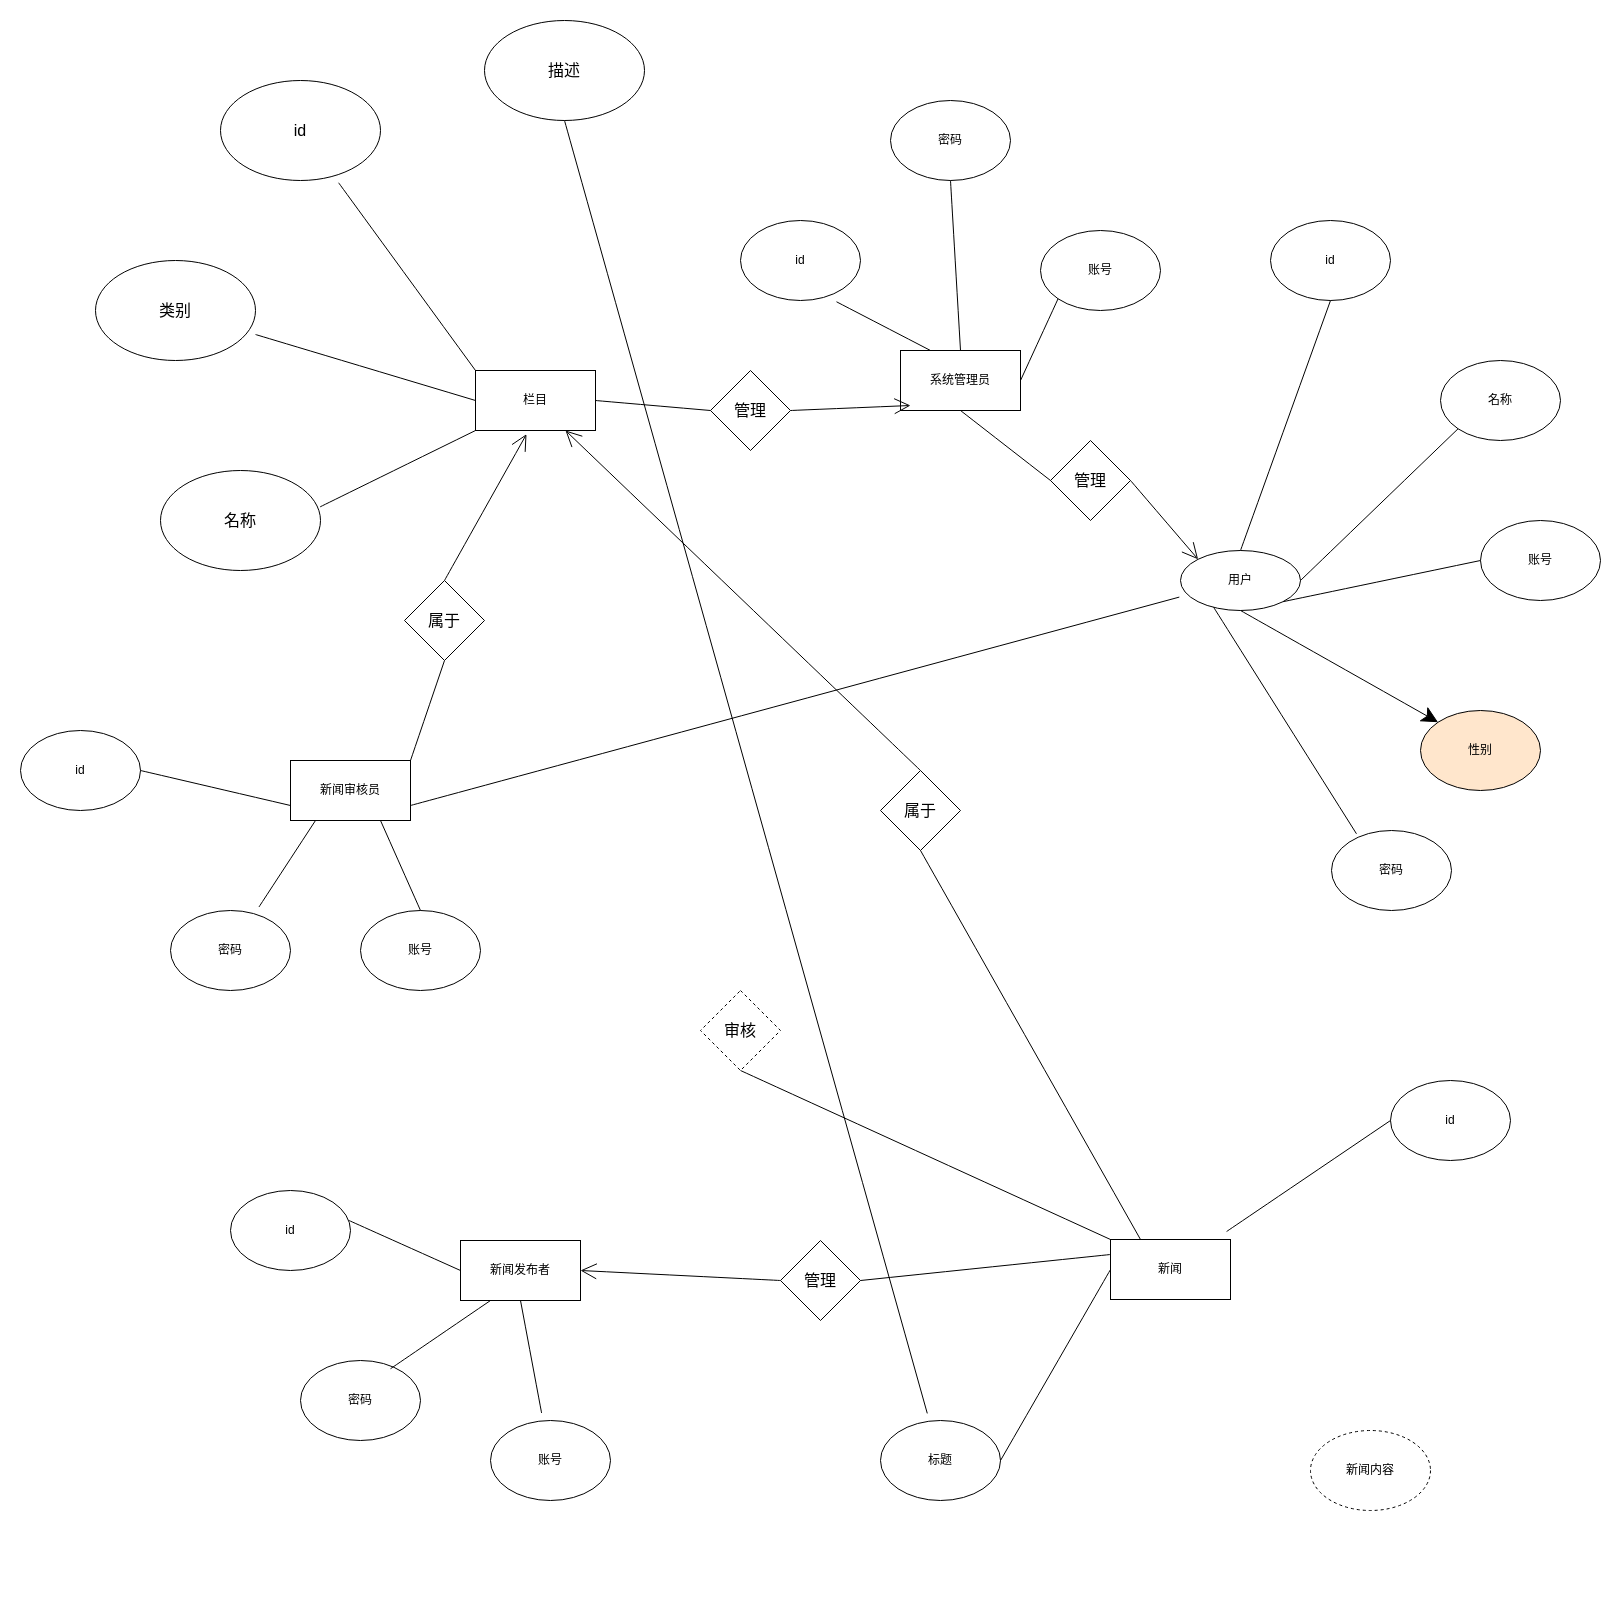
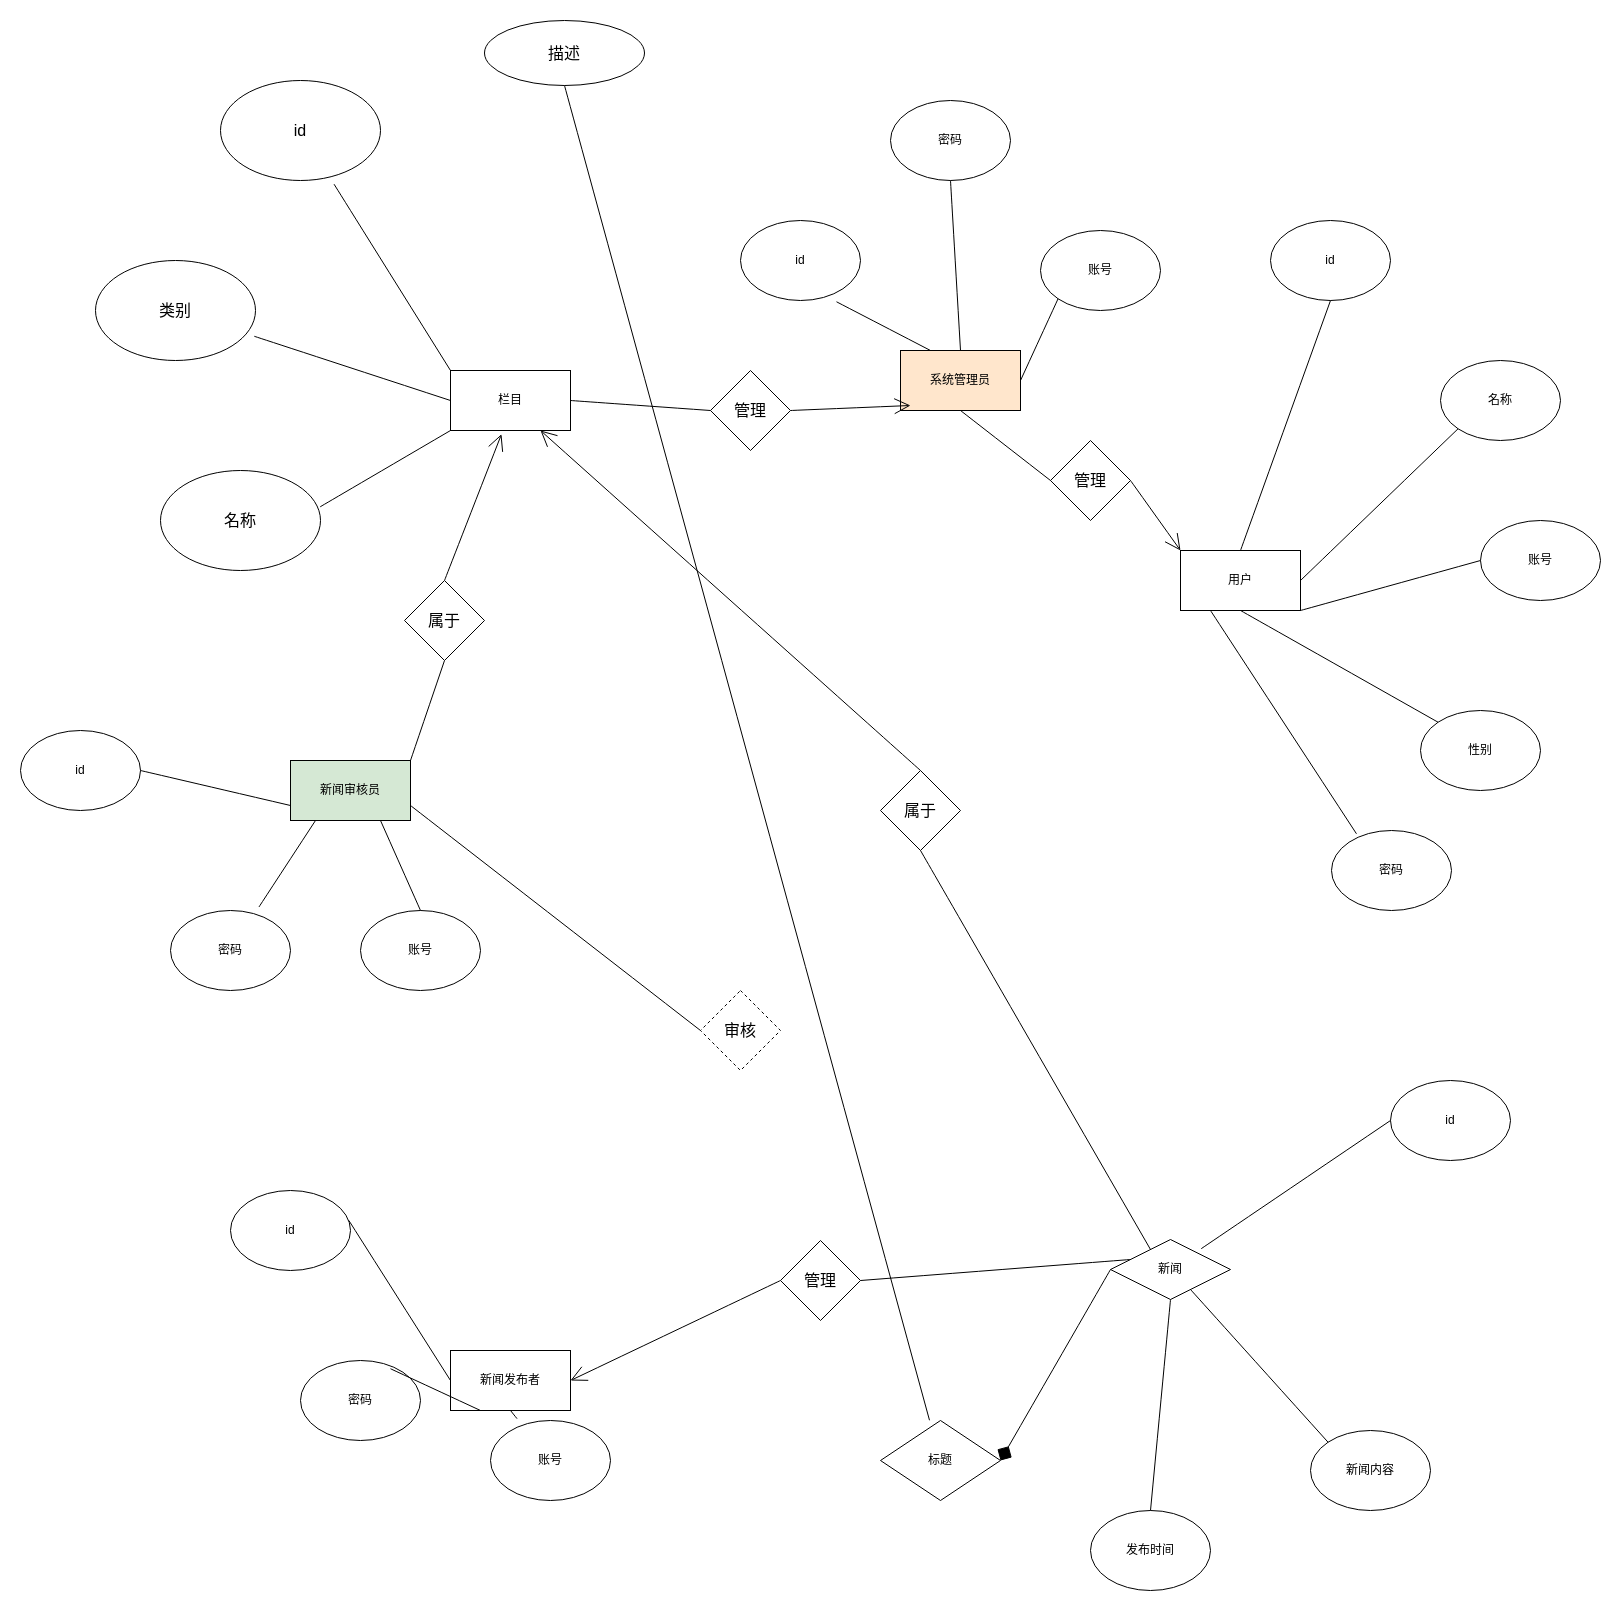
node "描述": size 160x100 -> 160x65
node "系统管理员": fillcolor #ffffff -> #ffe6cc
node "栏目": moved (536, 401) -> (511, 401)
node "用户": shape ellipse -> rectangle
edge "用户" -- "新闻审核员": now "审核" -- "新闻审核员"
edge "用户" -> "性别": arrowhead classic -> none
node "性别": fillcolor #ffe6cc -> #ffffff
node "新闻审核员": fillcolor #ffffff -> #d5e8d4
edge "审核" -- "新闻": removed
node "新闻": shape rectangle -> diamond
node "新闻发布者": moved (521, 1271) -> (511, 1381)
edge "新闻" -- "新闻内容": added
edge "新闻" -- "发布时间": added
edge "新闻" -- "标题": arrowhead none -> diamond
node "标题": shape ellipse -> diamond
node "新闻内容": style dashed -> solid
node "发布时间": added
